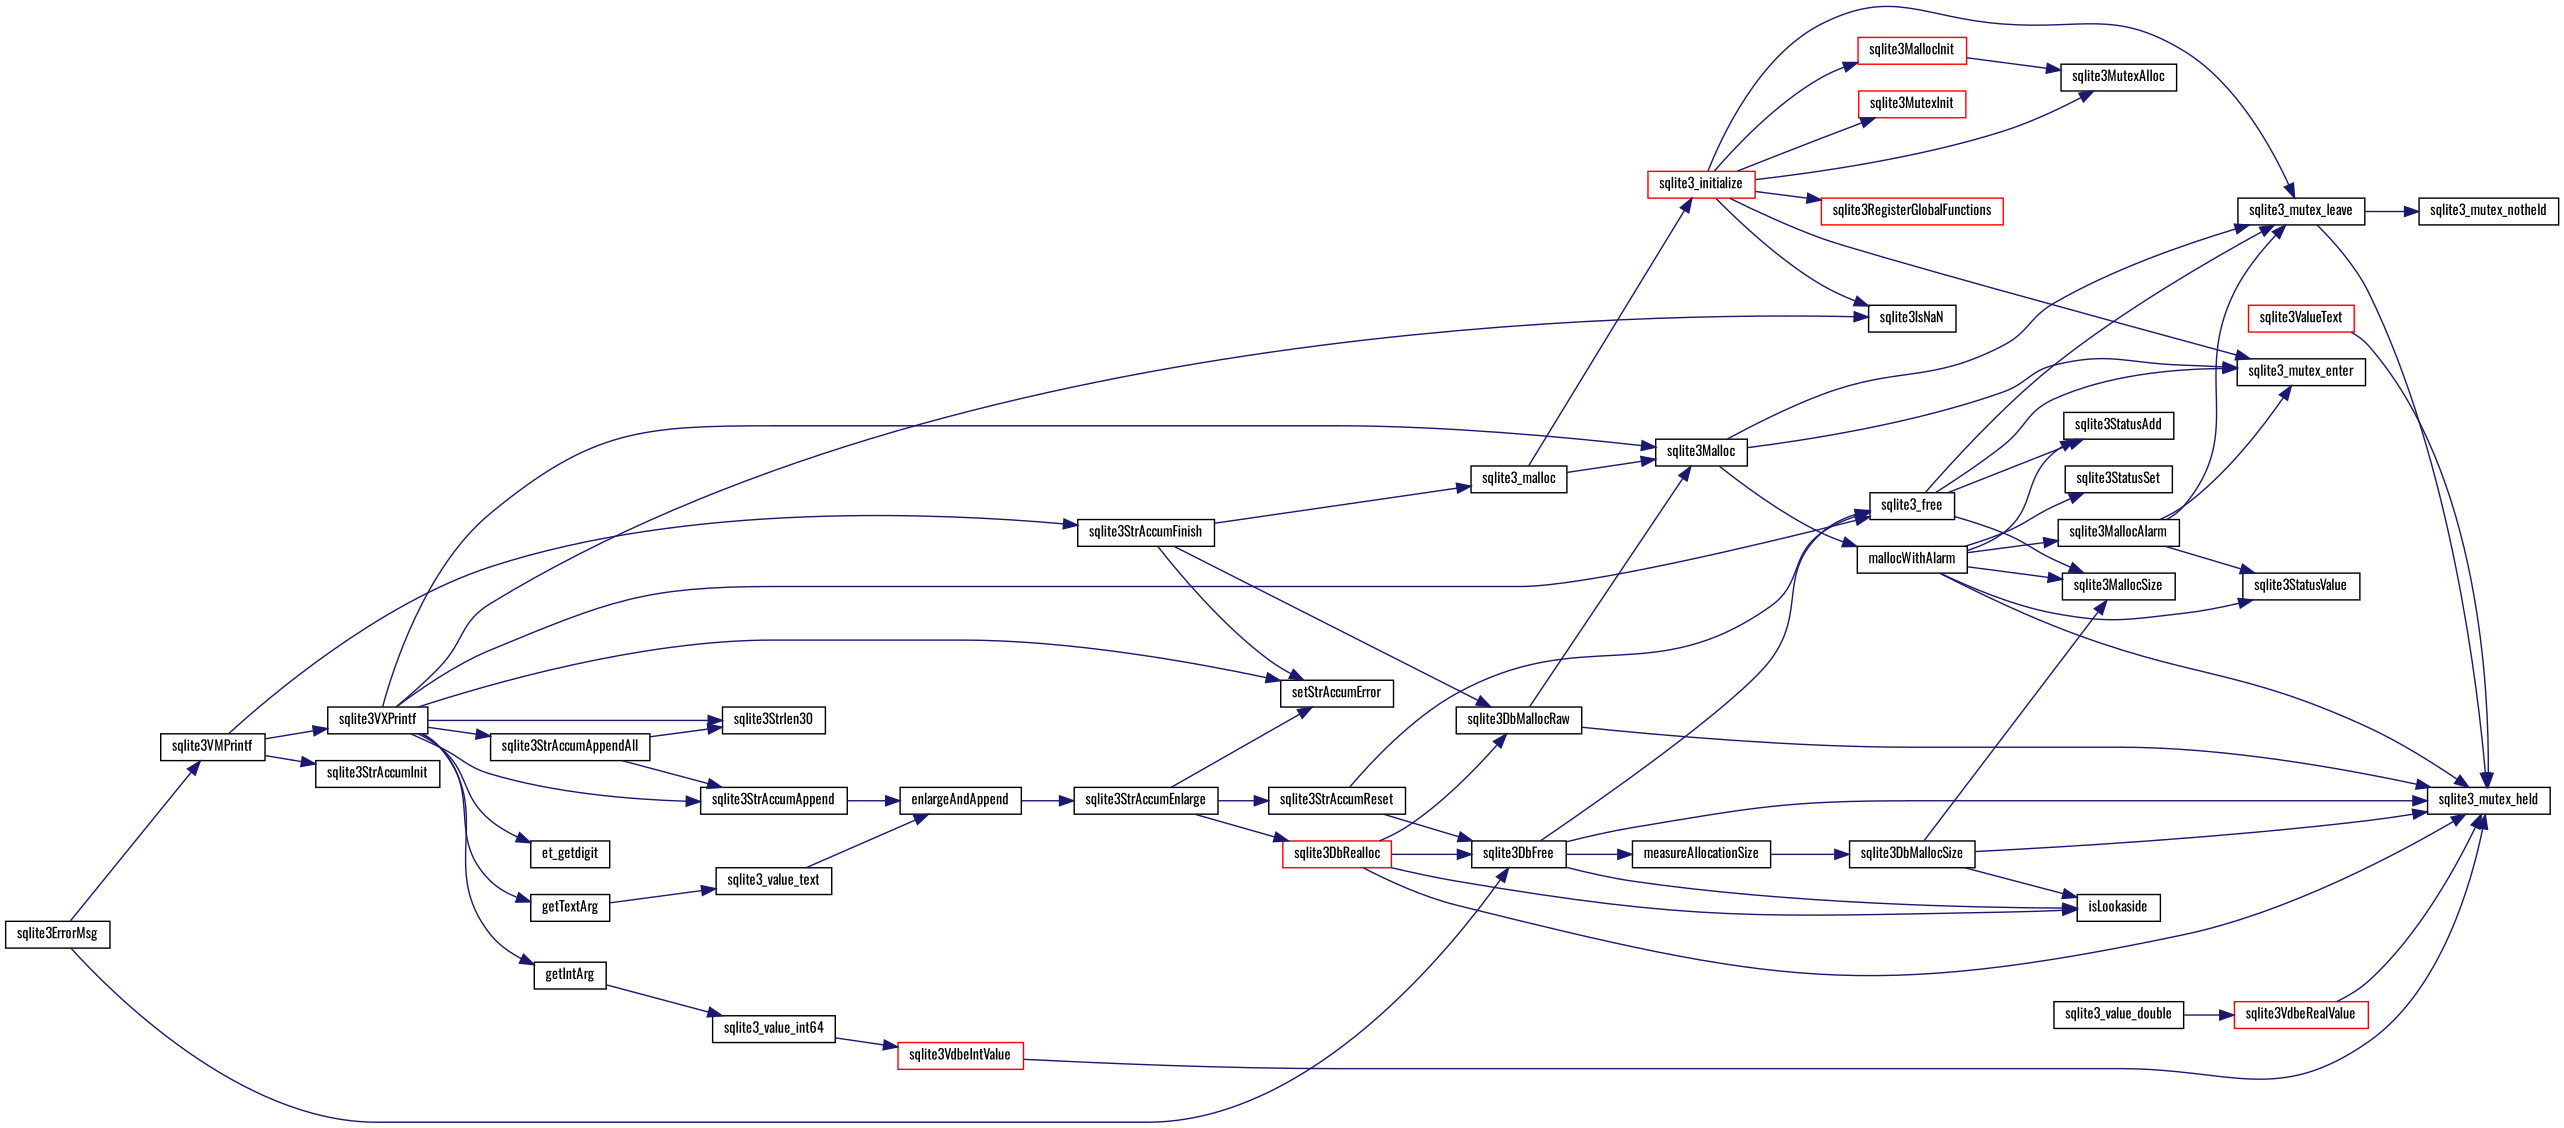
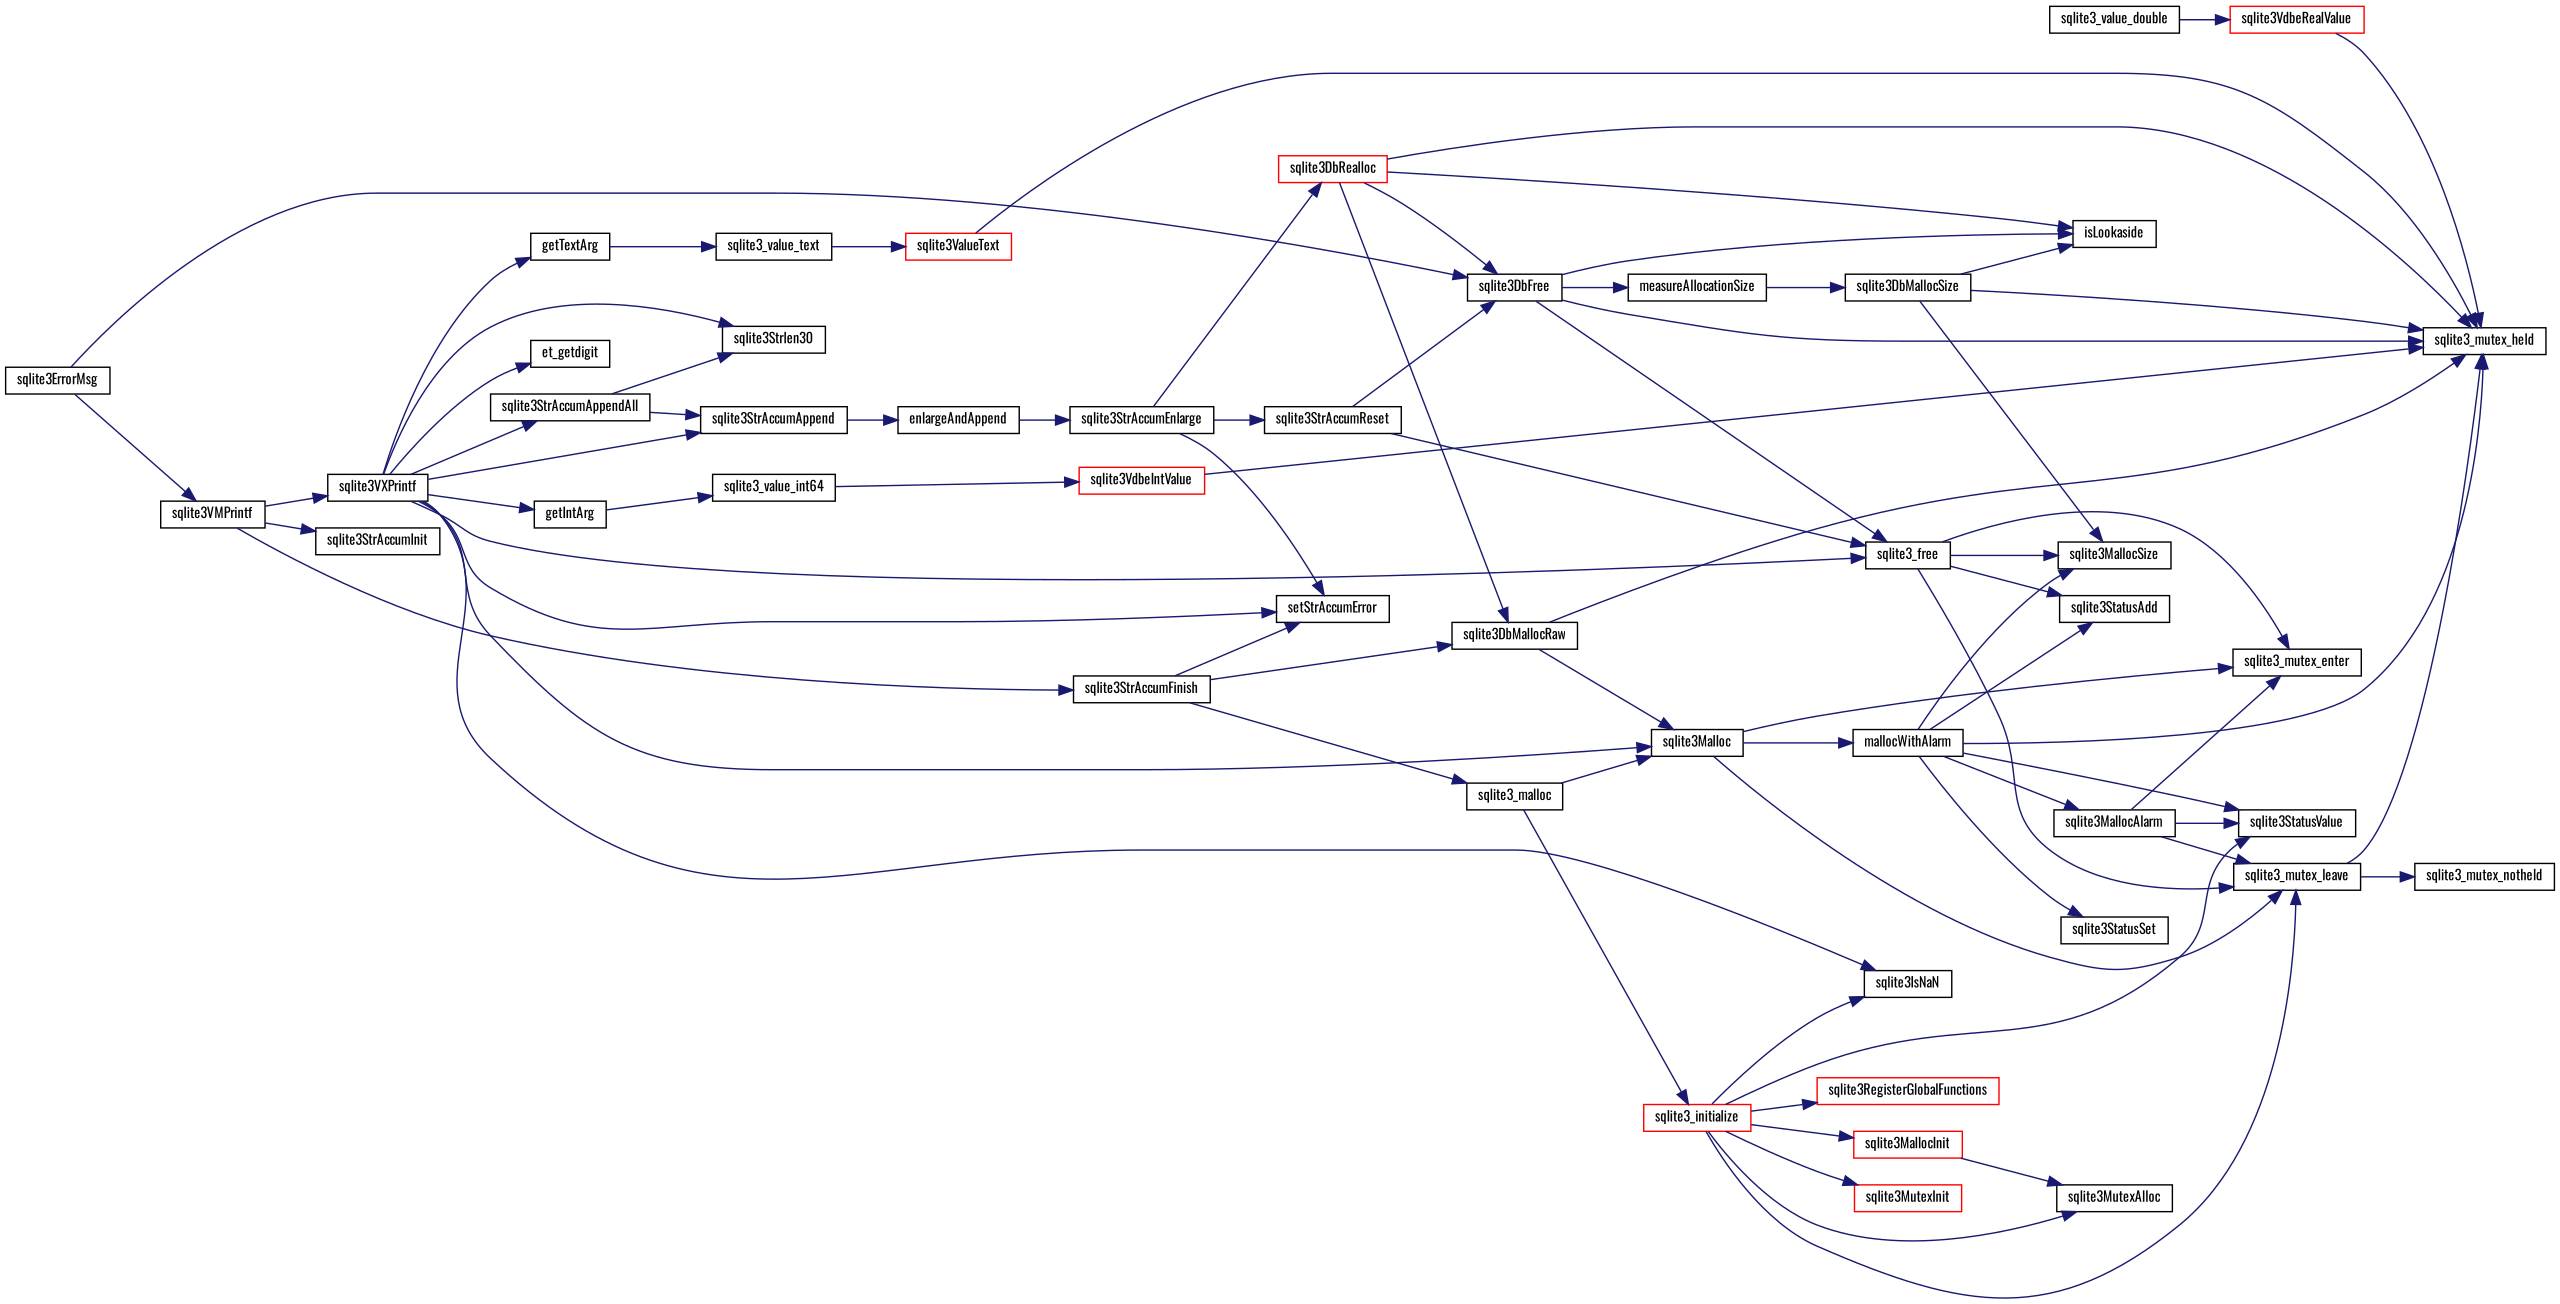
edge "sqlite3_initialize" -> "sqlite3_mutex_enter": now "sqlite3_initialize" -> "sqlite3StatusValue"
edge "sqlite3_value_text" -> "enlargeAndAppend": now "sqlite3_value_text" -> "sqlite3ValueText"
